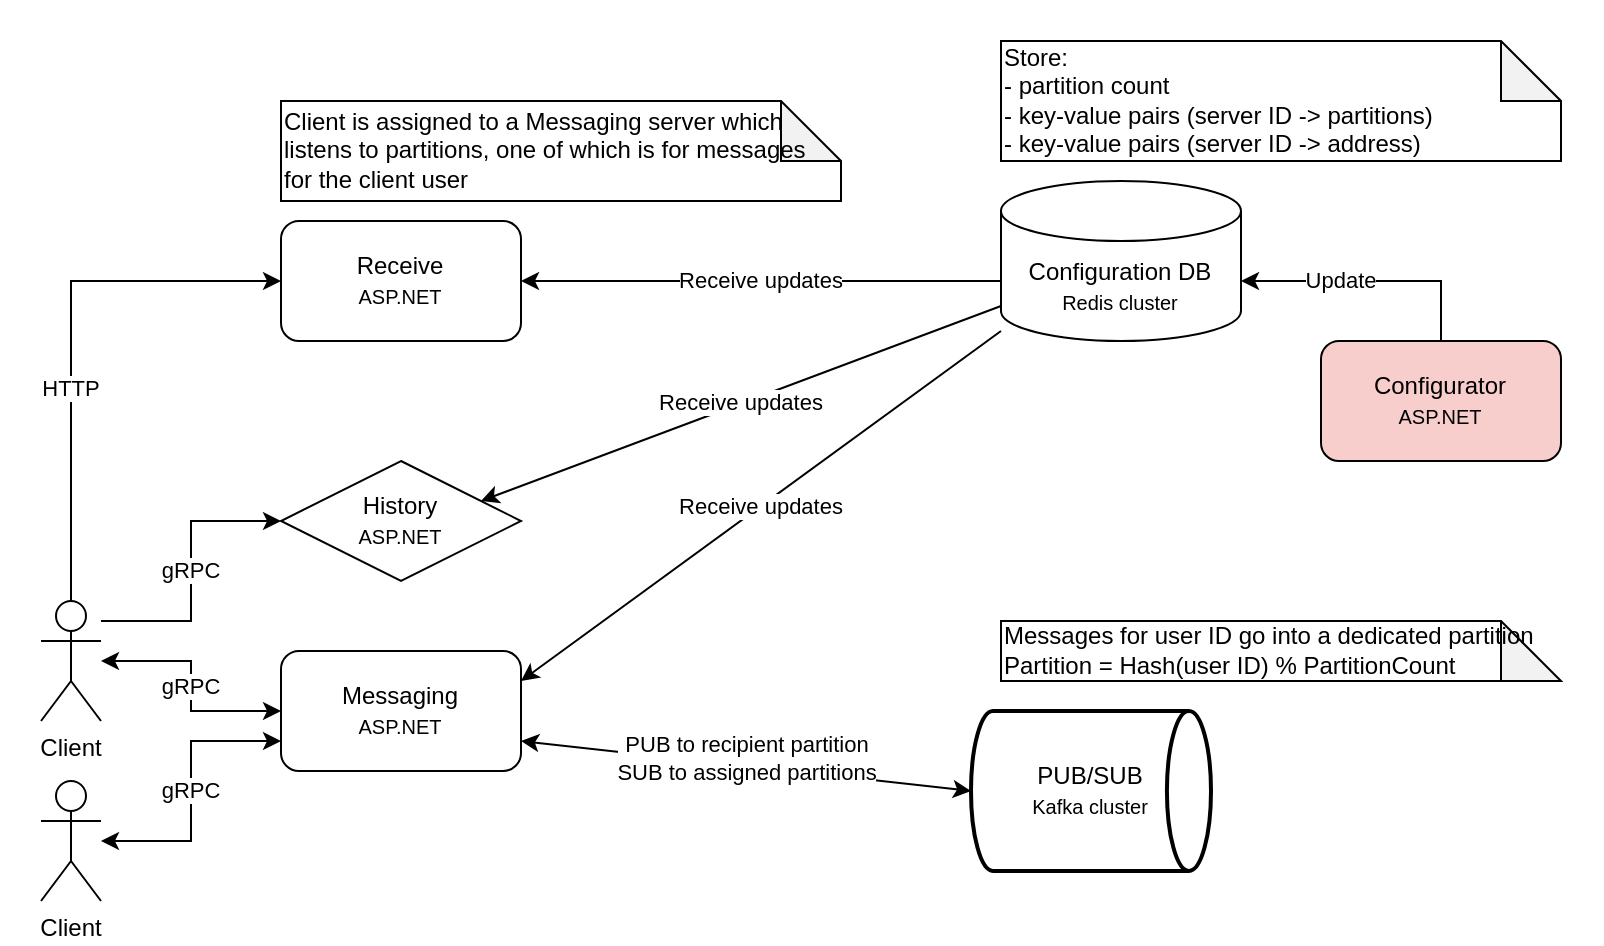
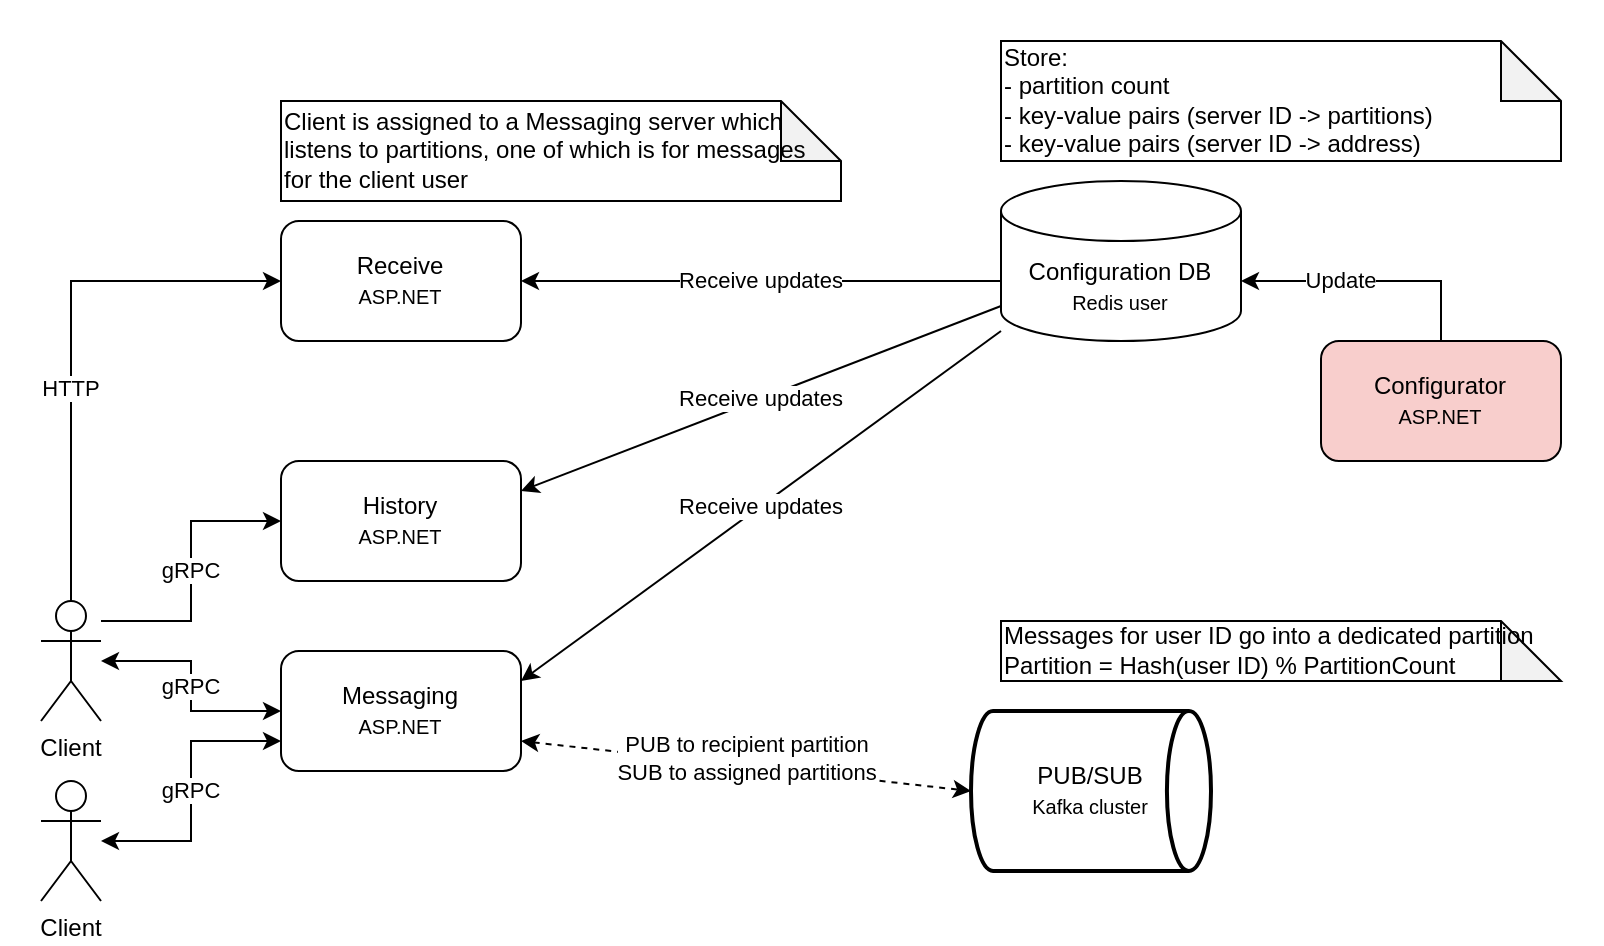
node "Configuration DB Redis cluster": label "Configuration DB Redis cluster" -> "Configuration DB Redis user"
node "History ASP.NET": shape diamond -> rounded rectangle
edge "Messaging ASP.NET" -- "PUB/SUB Kafka cluster": style solid -> dashed
